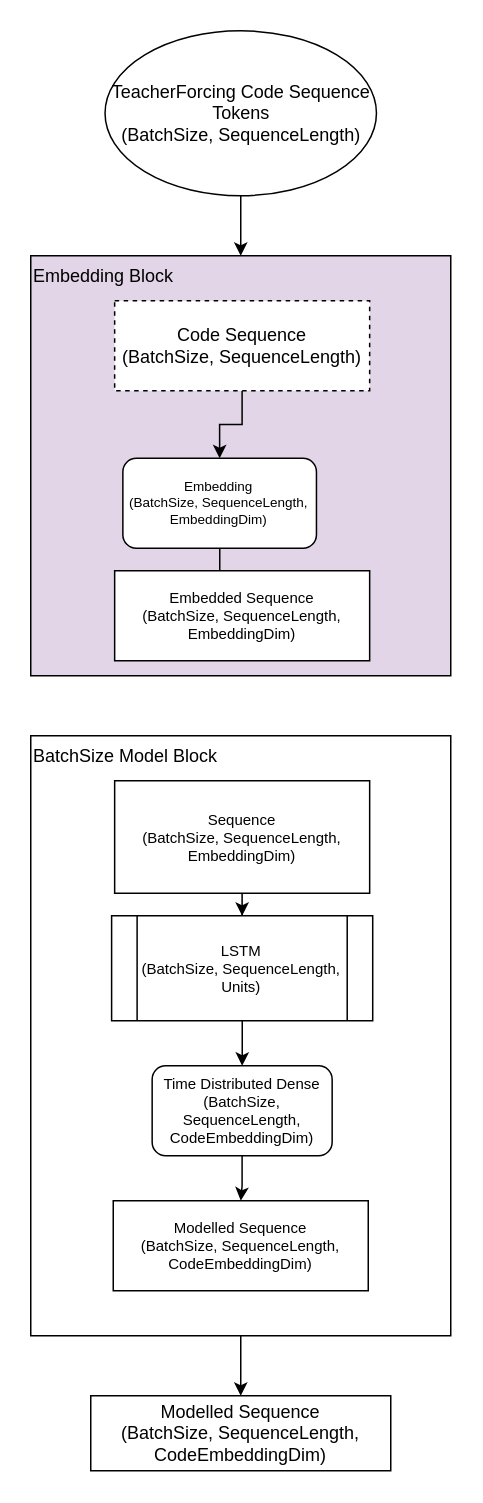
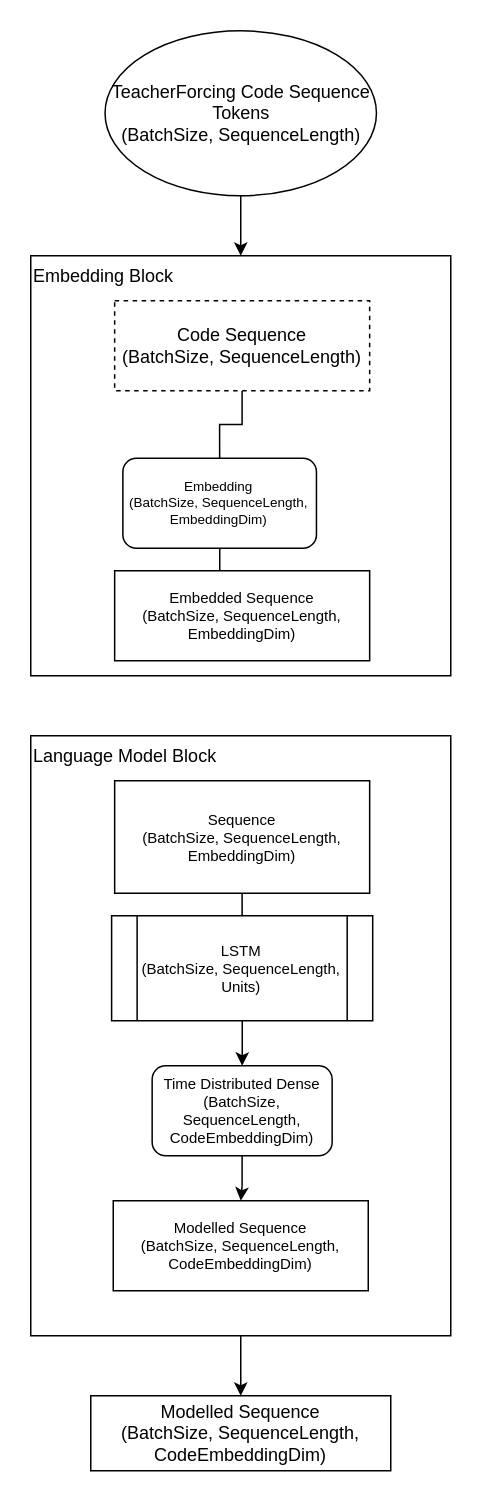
node "Embedding Block": fillcolor #e1d5e7 -> #ffffff
edge "Code Sequence (BatchSize, SequenceLength)" -> "Embedding(BatchSize, SequenceLength, EmbeddingDim)": arrowhead classic -> none
node "BatchSize Model Block": label "BatchSize Model Block" -> "Language Model Block"
edge "Sequence(BatchSize, SequenceLength, EmbeddingDim)" -> "LSTM (BatchSize, SequenceLength, Units)": arrowhead classic -> none
